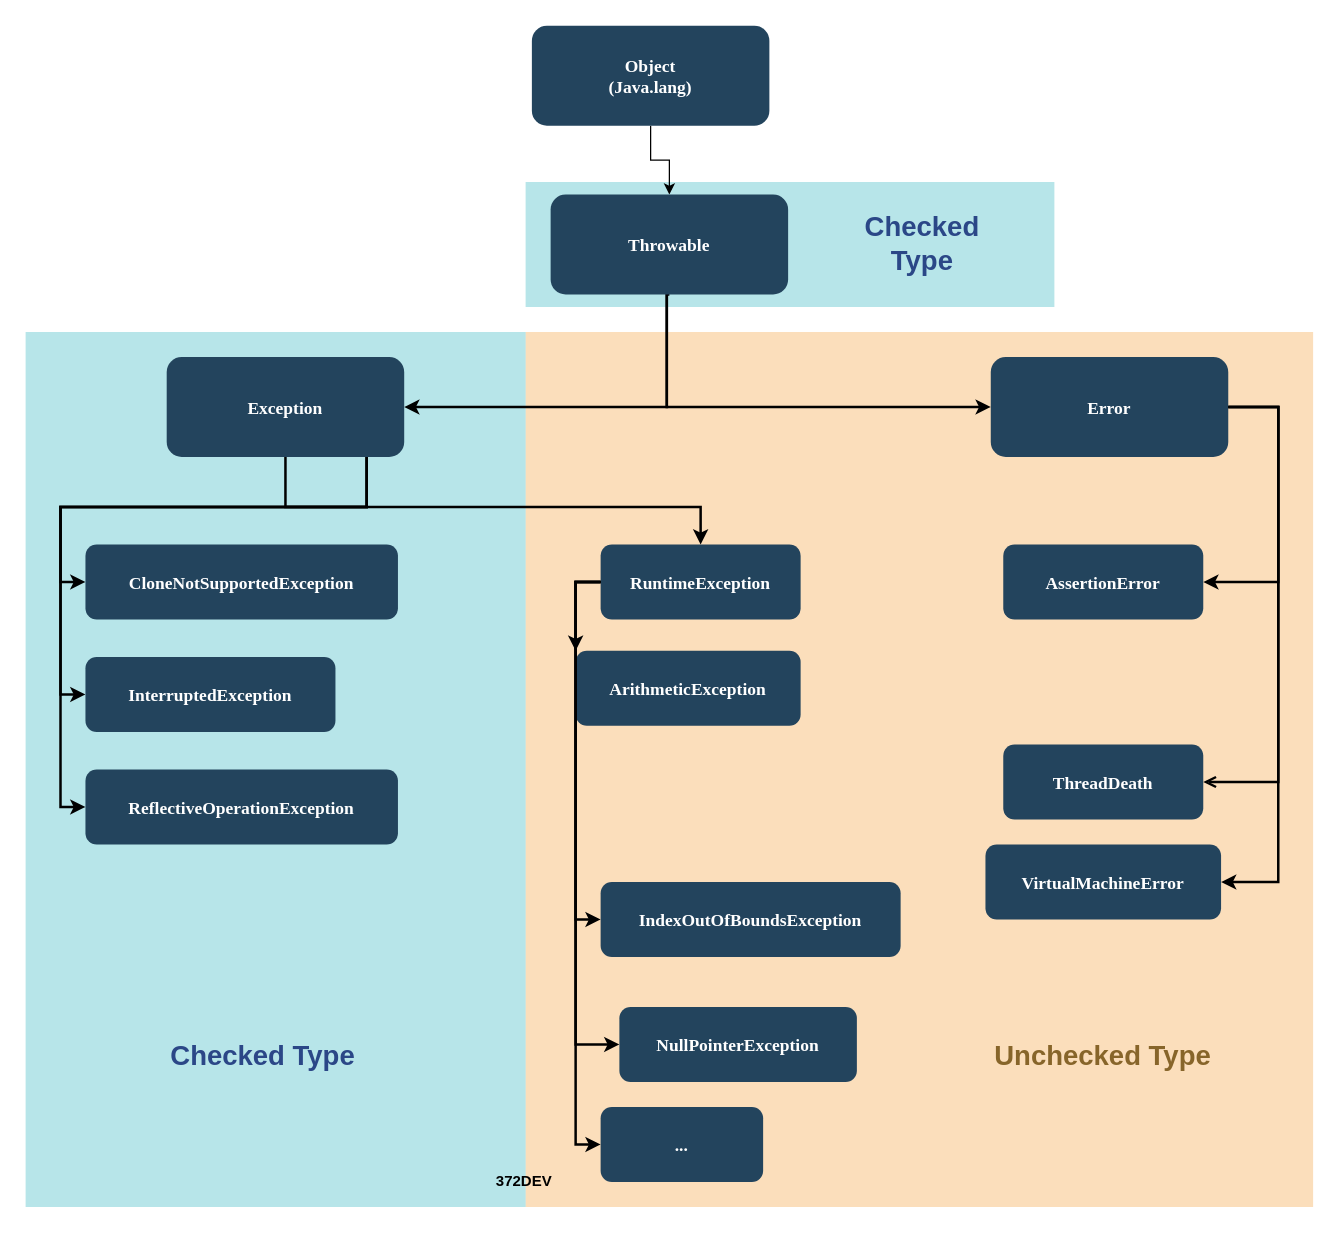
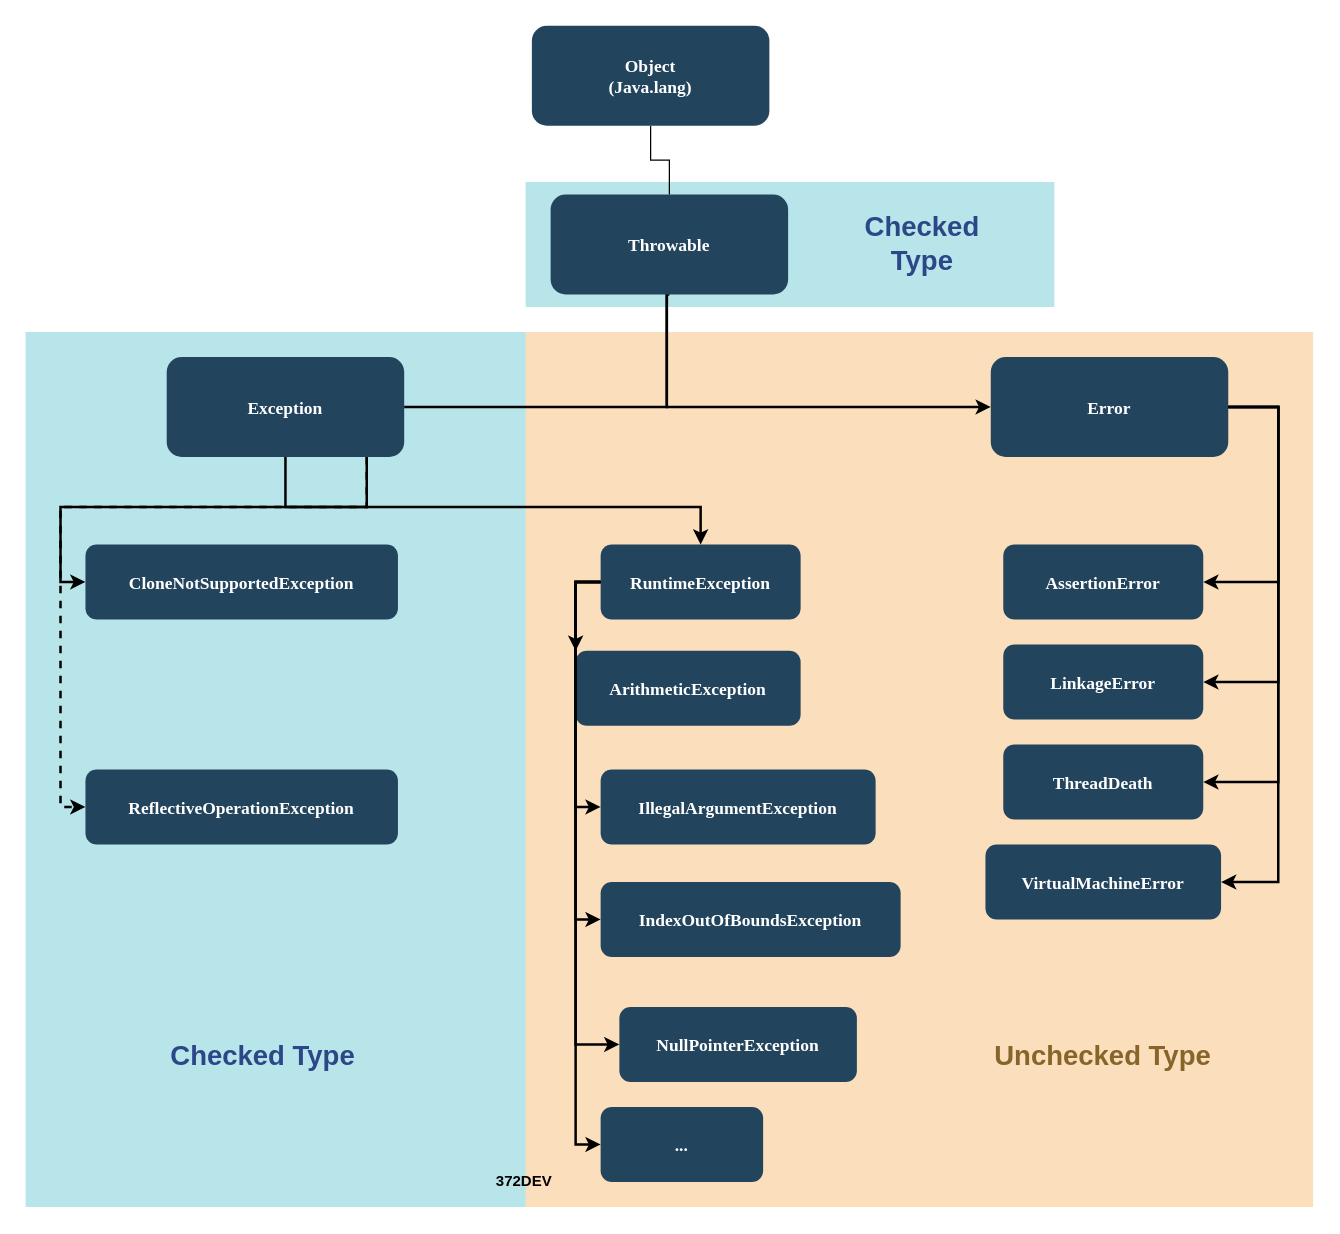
edge "Object (Java.lang)" -> "Throwable": arrowhead classic -> none
edge "Throwable" -> "Exception": arrowhead classic -> none
node "LinkageError": added
edge "Error" -> "LinkageError": added
edge "Exception" -> "InterruptedException": removed
node "InterruptedException": removed
edge "Exception" -> "ReflectiveOperationException": style solid -> dashed
edge "Error" -> "ThreadDeath": arrowhead open -> classic
edge "RuntimeException" -> "IllegalArgumentException": added
node "IllegalArgumentException": added
